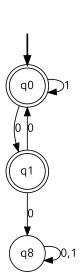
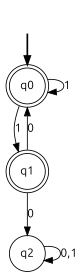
edge "q0" -> "q1": label "0" -> "1"
node "q8": label "q8" -> "q2"
